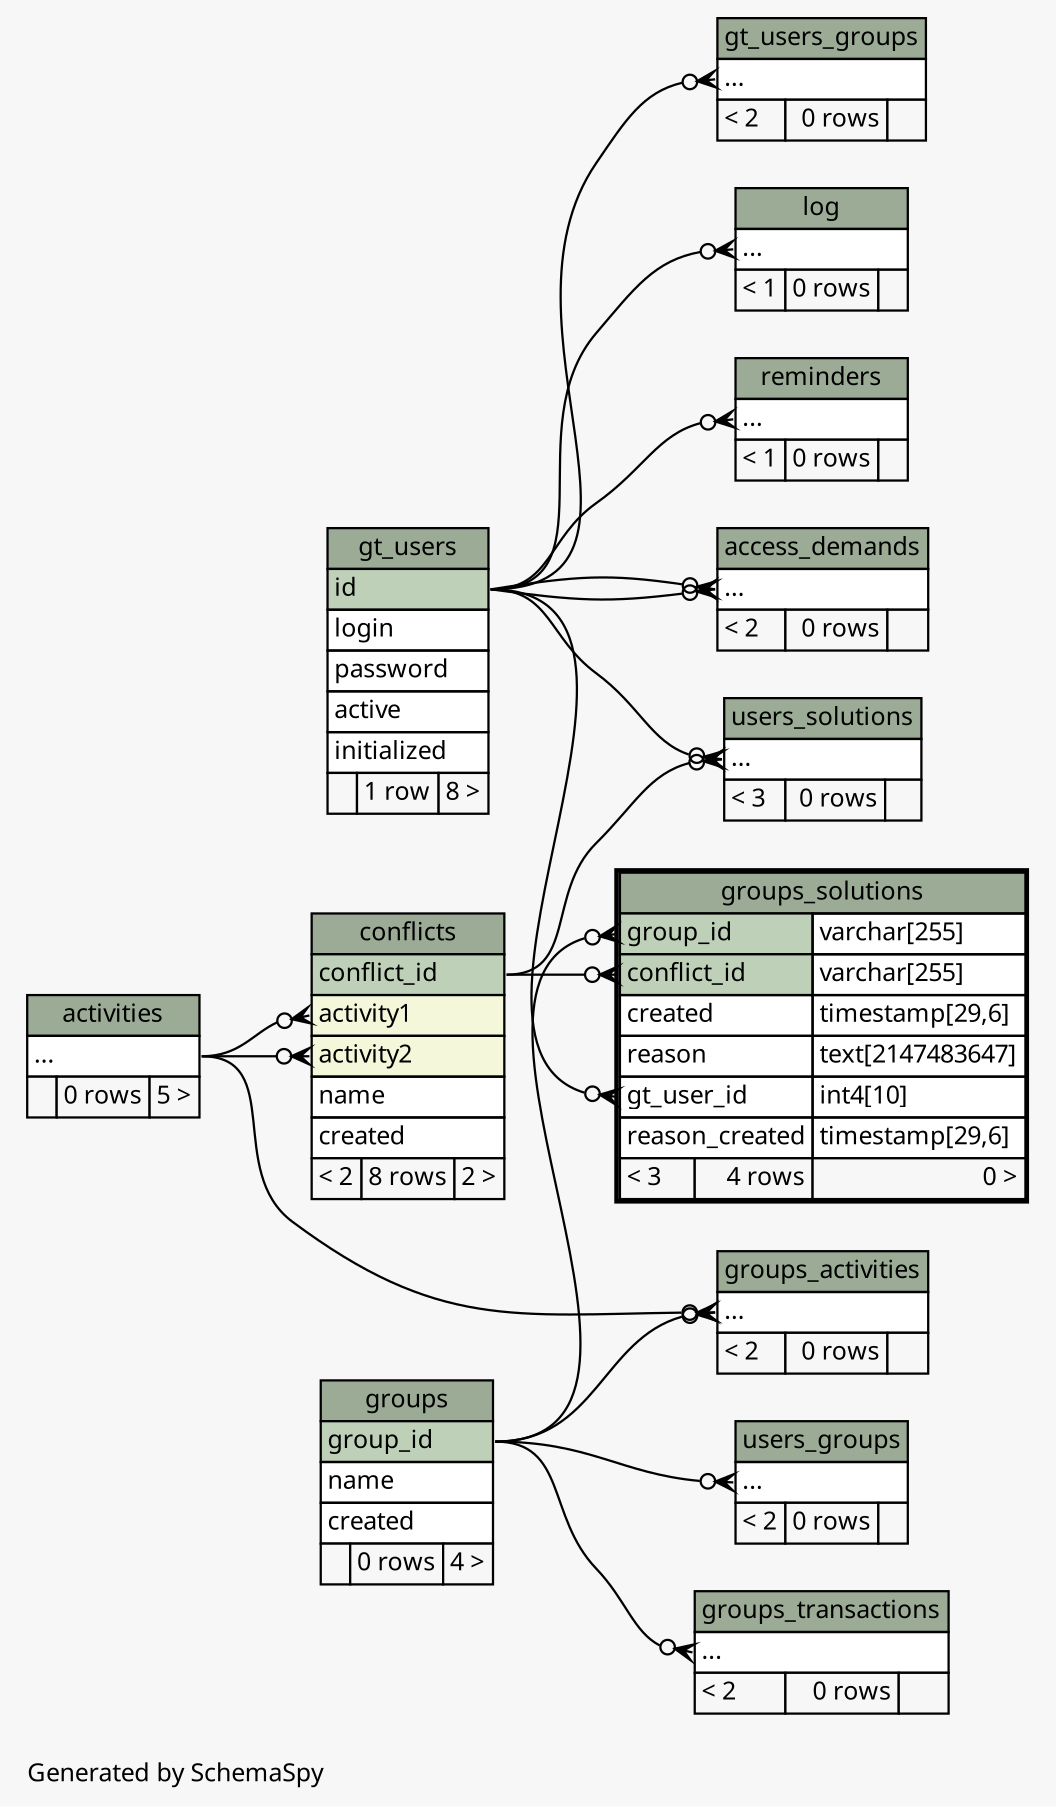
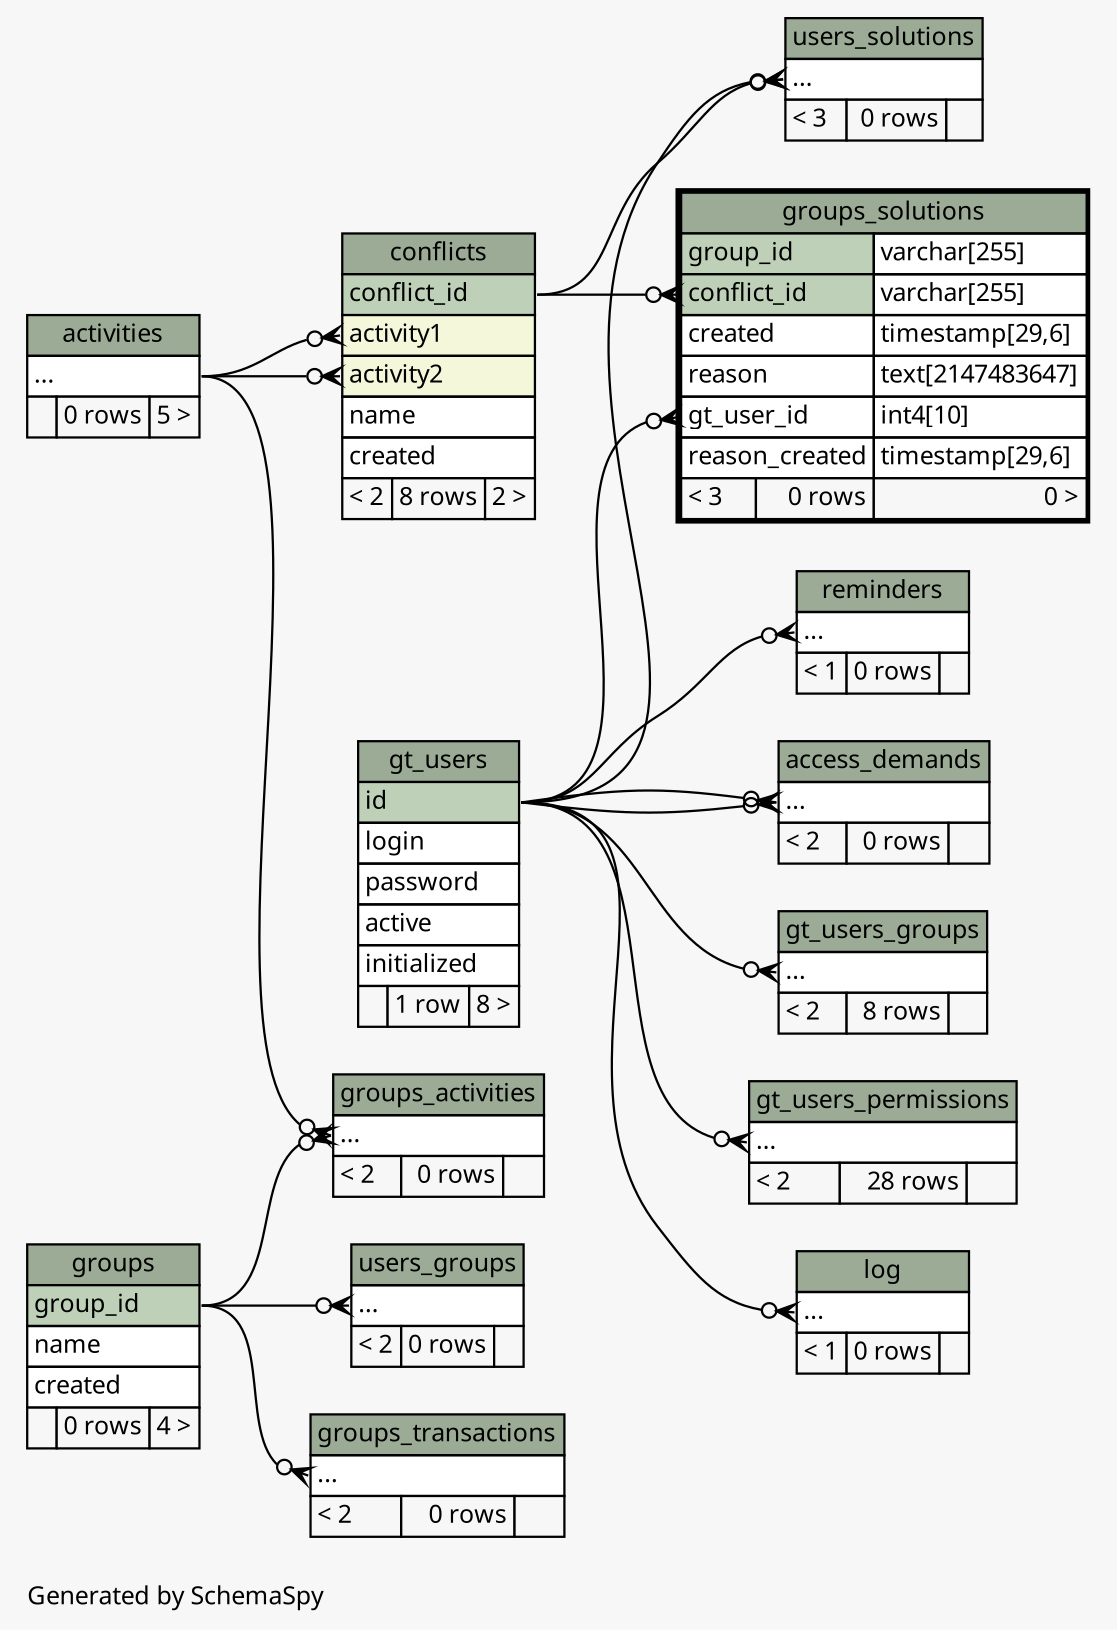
node "gt_users_groups": text "0 rows" -> "8 rows"
node "gt_users_permissions": added
node "groups_solutions": text "4 rows" -> "0 rows"
edge "groups" -> "groups_solutions": removed
